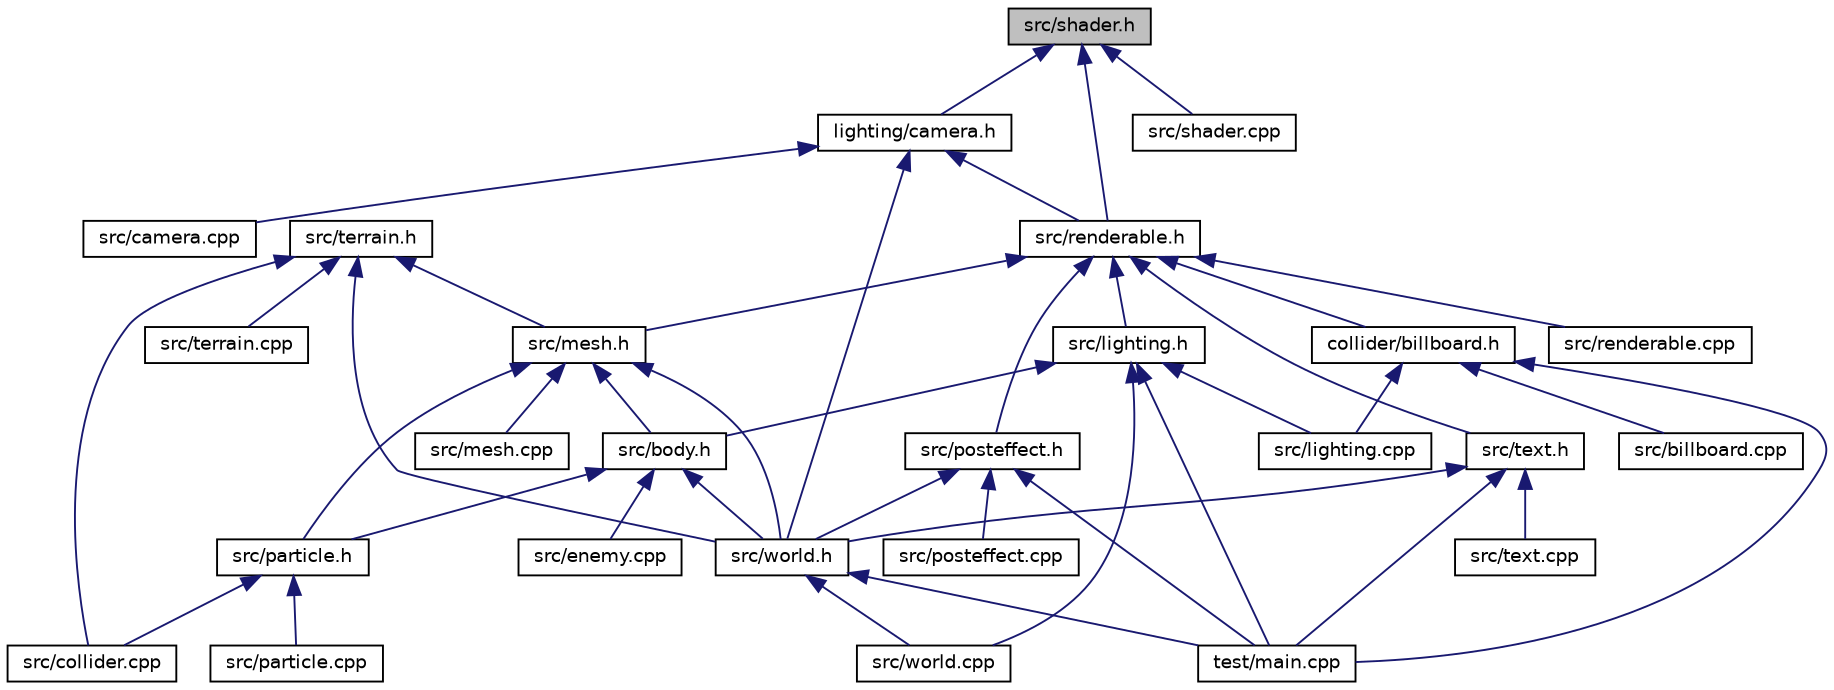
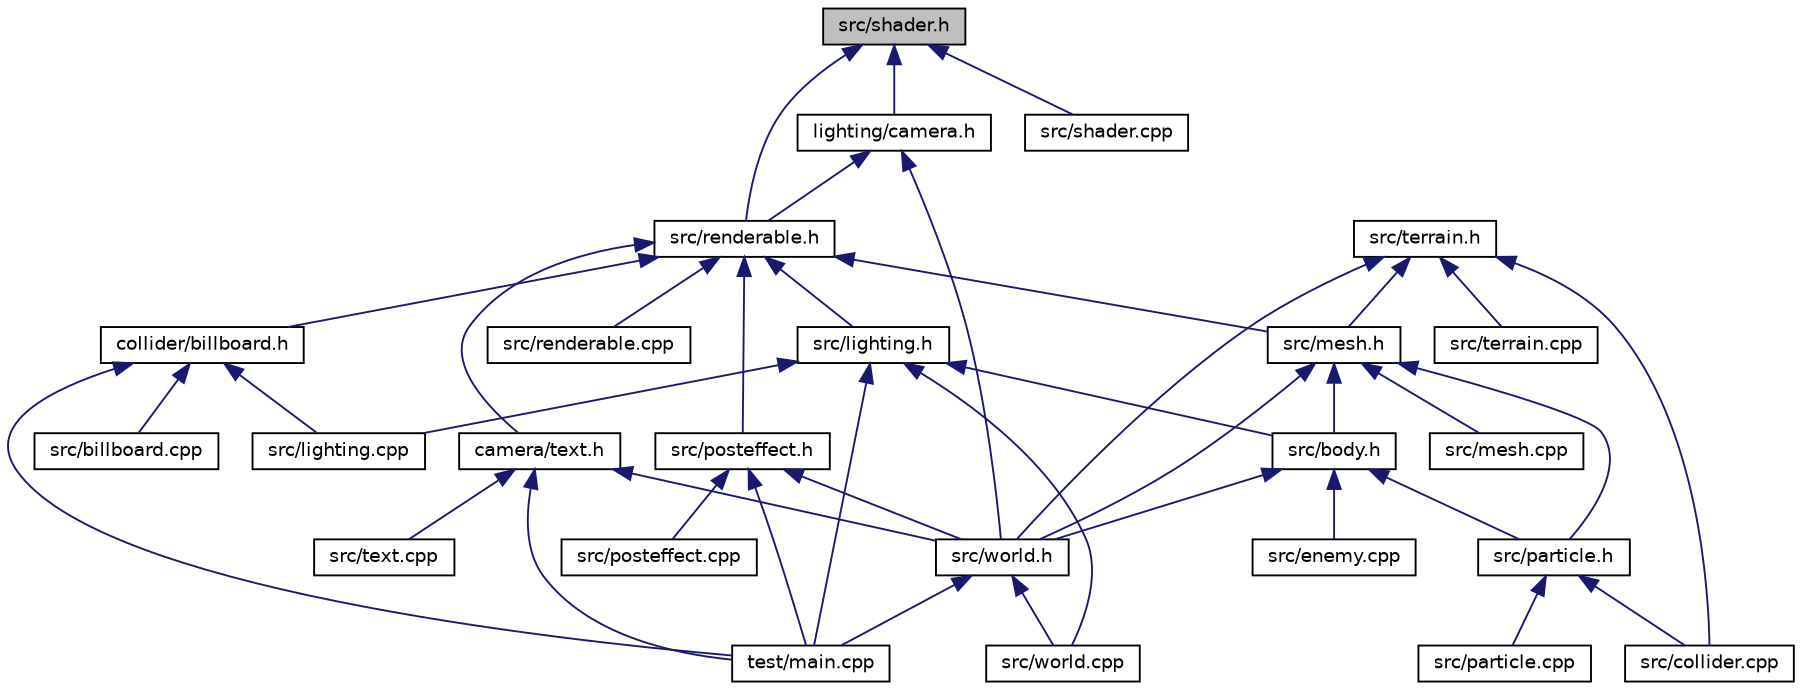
node "src/camera.cpp": removed
node "src/text.h": label "src/text.h" -> "camera/text.h"
